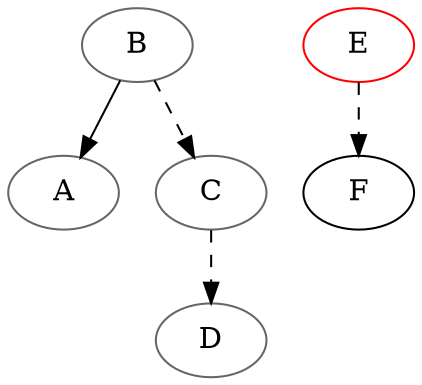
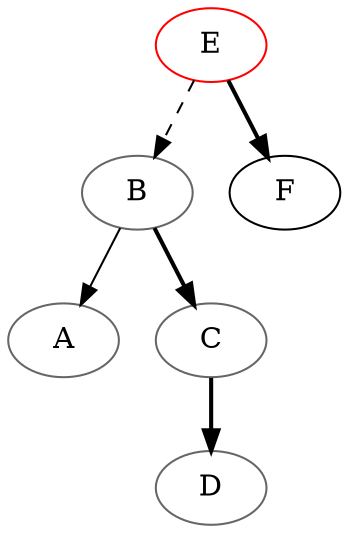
edge "E" -> "F": style dashed -> bold
edge "B" -> "C": style dashed -> bold
edge "E" -> "B": added
edge "C" -> "D": style dashed -> bold
